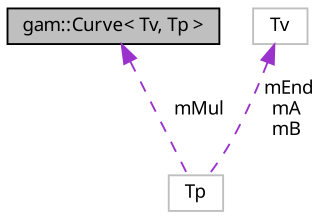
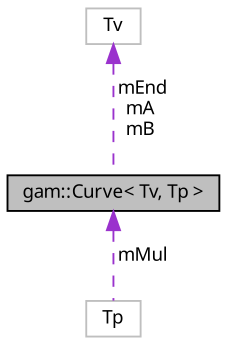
edge "Tp" -> "Tv": now "gam::Curve< Tv, Tp >" -> "Tv"
